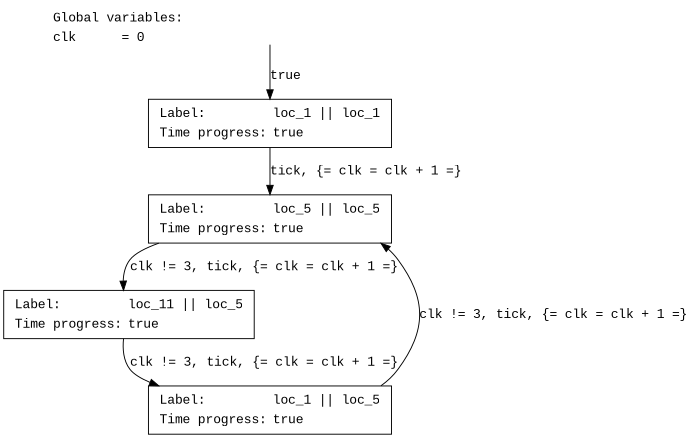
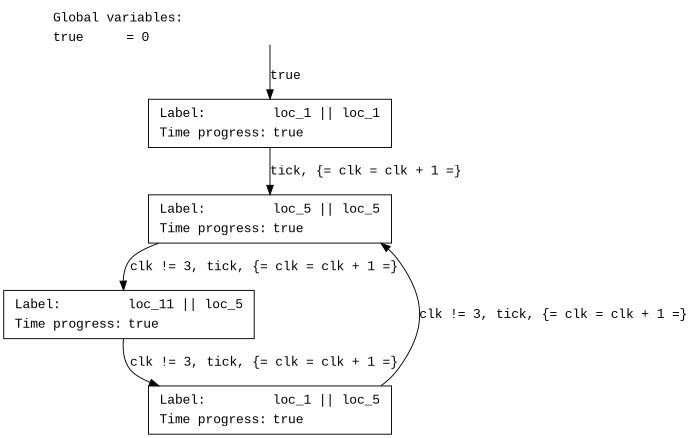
node "Global variables:": text "clk" -> "true"
